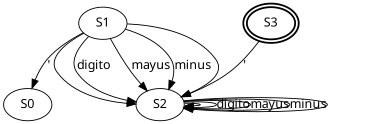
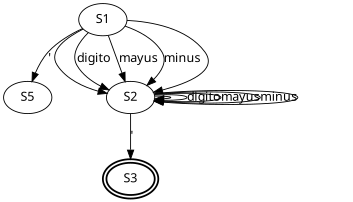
edge "S3" -> "S2": reversed
node "S0": label "S0" -> "S5"
